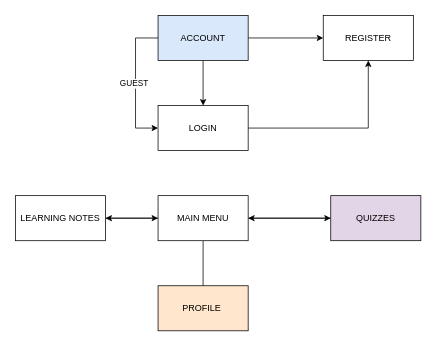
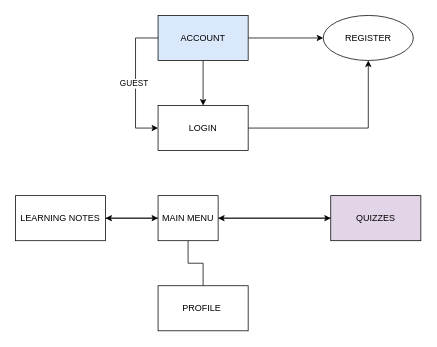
node "REGISTER": shape rectangle -> ellipse
node "MAIN MENU": size 90x45 -> 60x45
node "PROFILE": fillcolor #ffe6cc -> #ffffff
